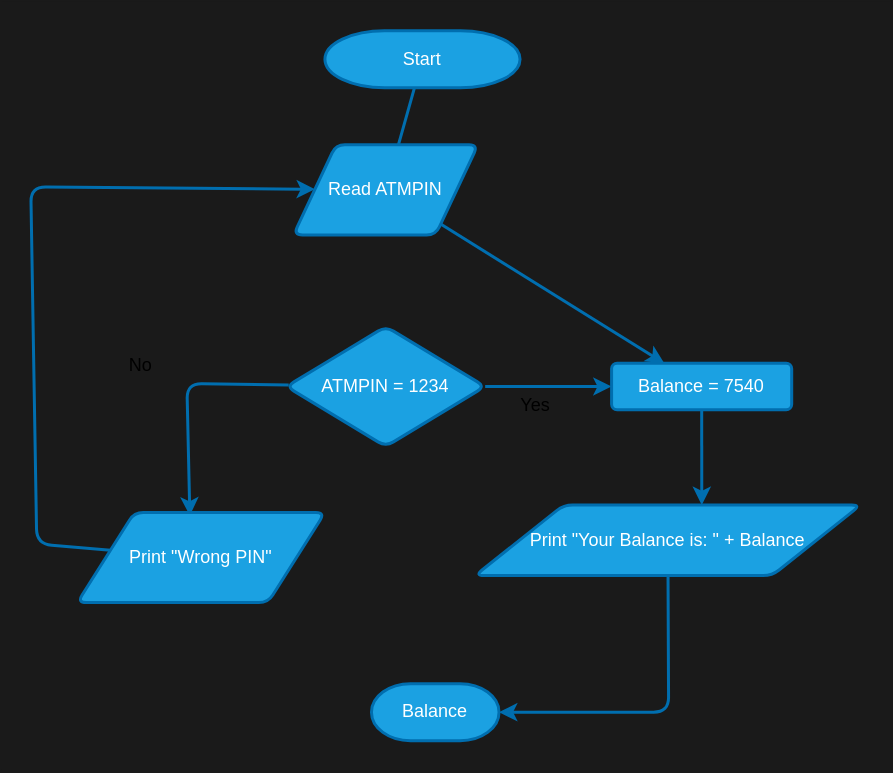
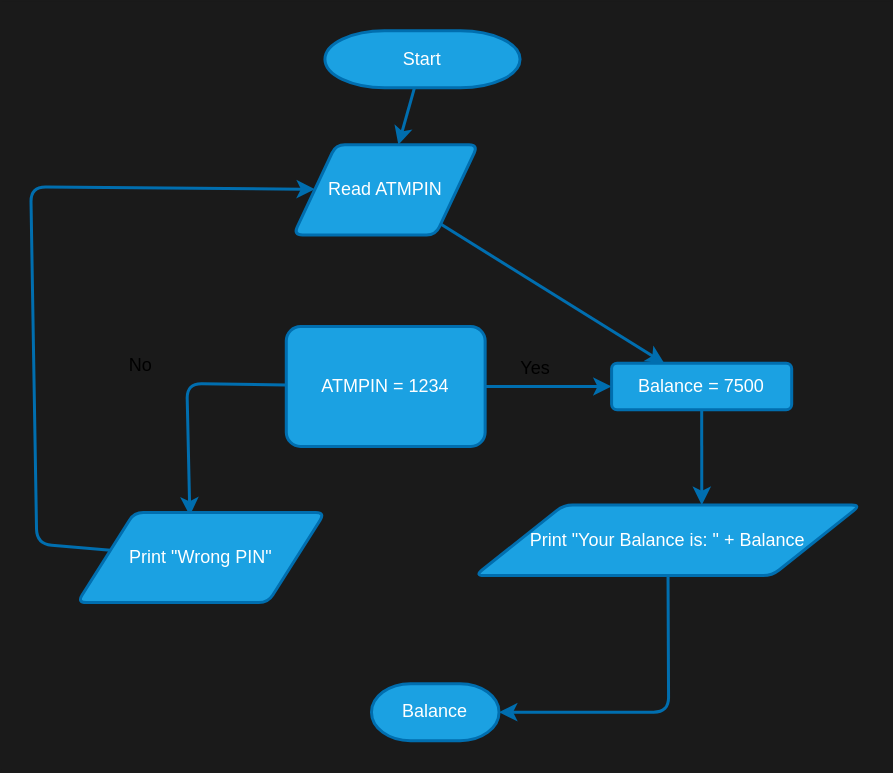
edge "Start" -- "Read ATMPIN": arrowhead none -> classic
node "ATMPIN = 1234": shape diamond -> rounded rectangle
node "Balance = 7540": label "Balance = 7540" -> "Balance = 7500"
node "Yes": moved (535, 406) -> (535, 368)
